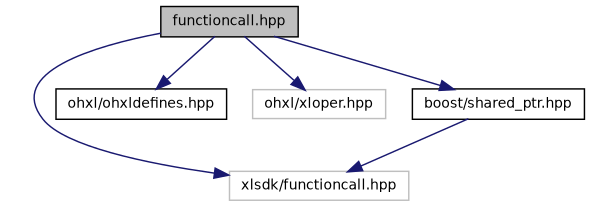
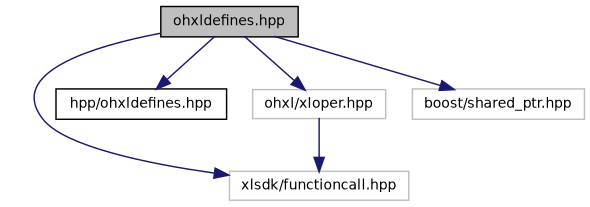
node "functioncall.hpp": label "functioncall.hpp" -> "ohxldefines.hpp"
node "ohxl/ohxldefines.hpp": label "ohxl/ohxldefines.hpp" -> "hpp/ohxldefines.hpp"
node "boost/shared_ptr.hpp": color black -> grey75
edge "boost/shared_ptr.hpp" -> "xlsdk/functioncall.hpp": now "ohxl/xloper.hpp" -> "xlsdk/functioncall.hpp"
